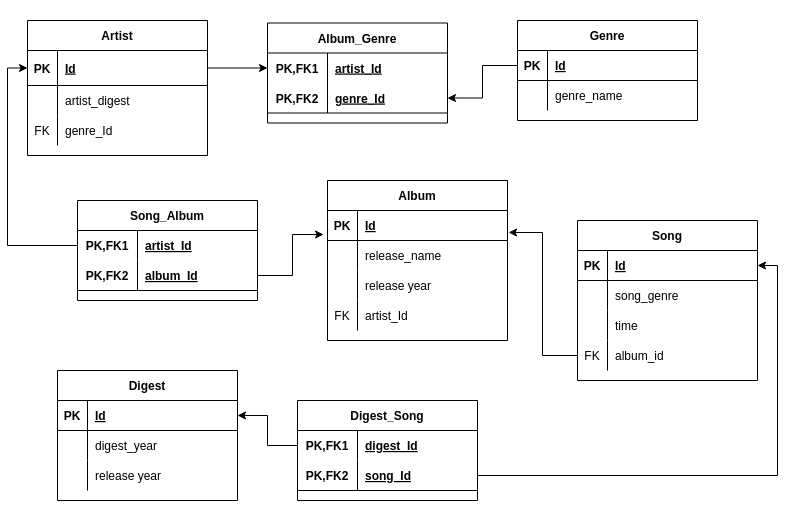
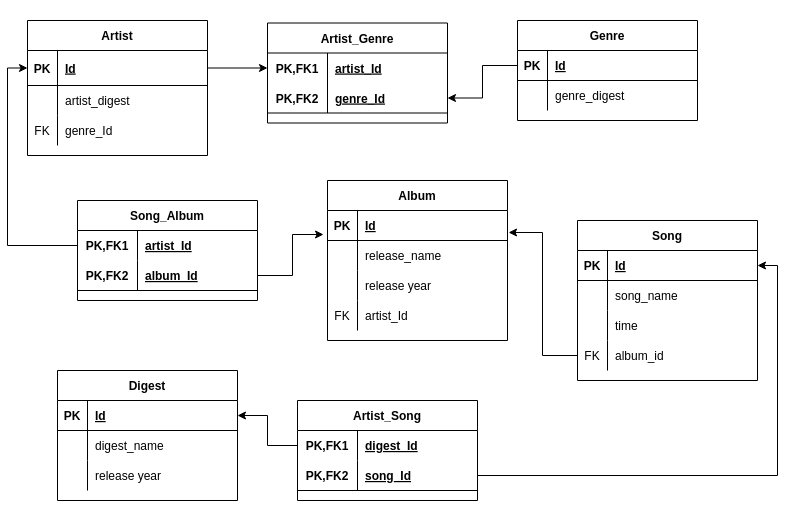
node "Album_Genre": label "Album_Genre" -> "Artist_Genre"
node "genre_name": label "genre_name" -> "genre_digest"
node "song_genre": label "song_genre" -> "song_name"
node "Digest_Song": label "Digest_Song" -> "Artist_Song"
node "digest_year": label "digest_year" -> "digest_name"
